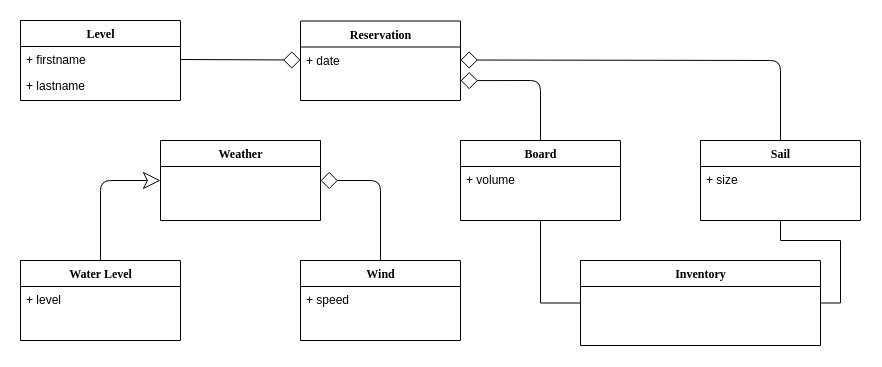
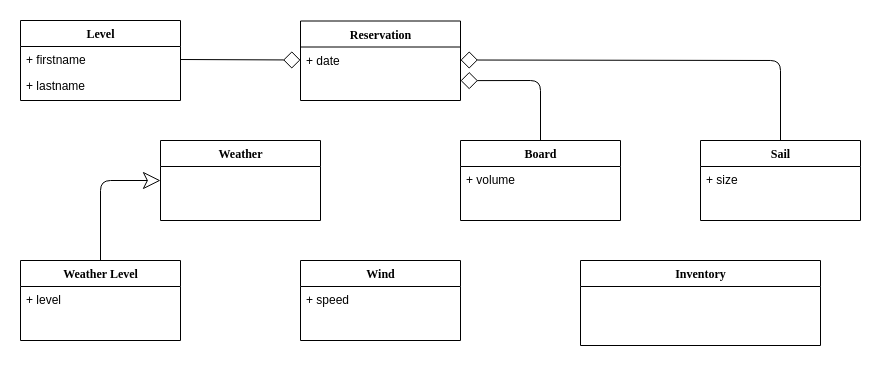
edge "Wind" -> "Weather": removed
edge "Sail" -- "Inventory": removed
node "Water Level": label "Water Level" -> "Weather Level"
edge "Board" -- "Inventory": removed
